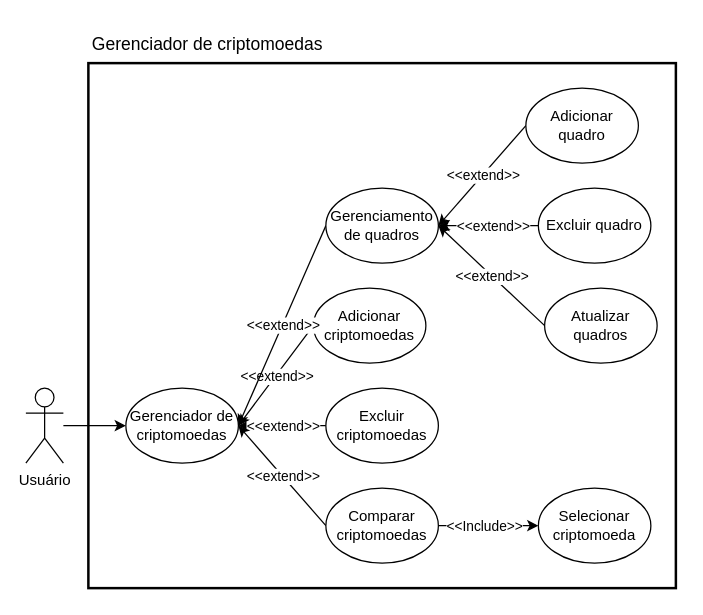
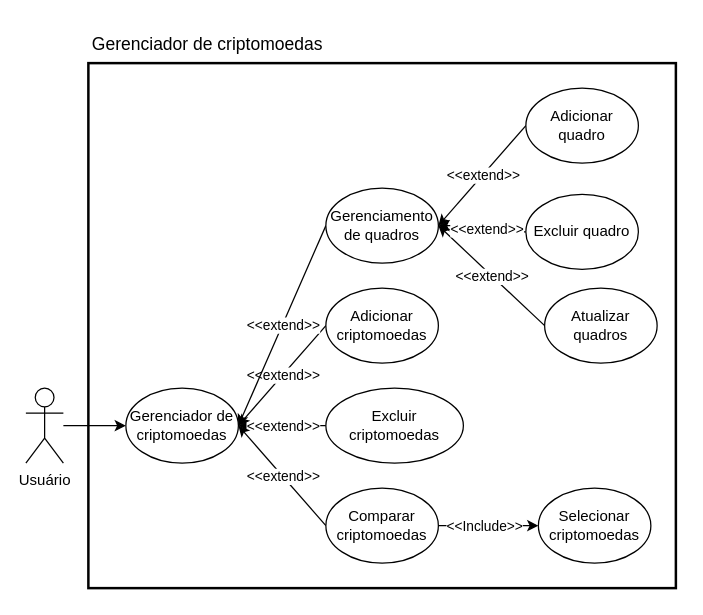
node "Excluir quadro": moved (594, 226) -> (582, 232)
node "Adicionar criptomoedas": moved (369, 326) -> (382, 326)
node "Excluir criptomoedas": size 113x75 -> 138x75
node "Selecionar criptomoeda": label "Selecionar criptomoeda" -> "Selecionar criptomoedas"
